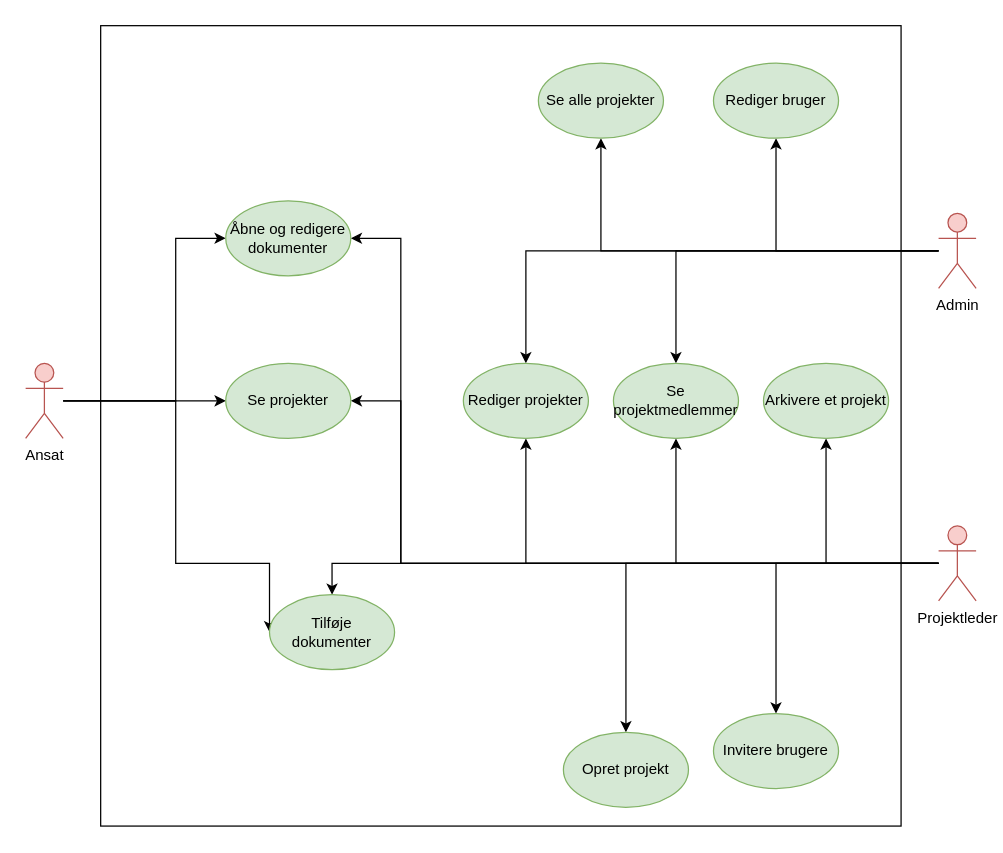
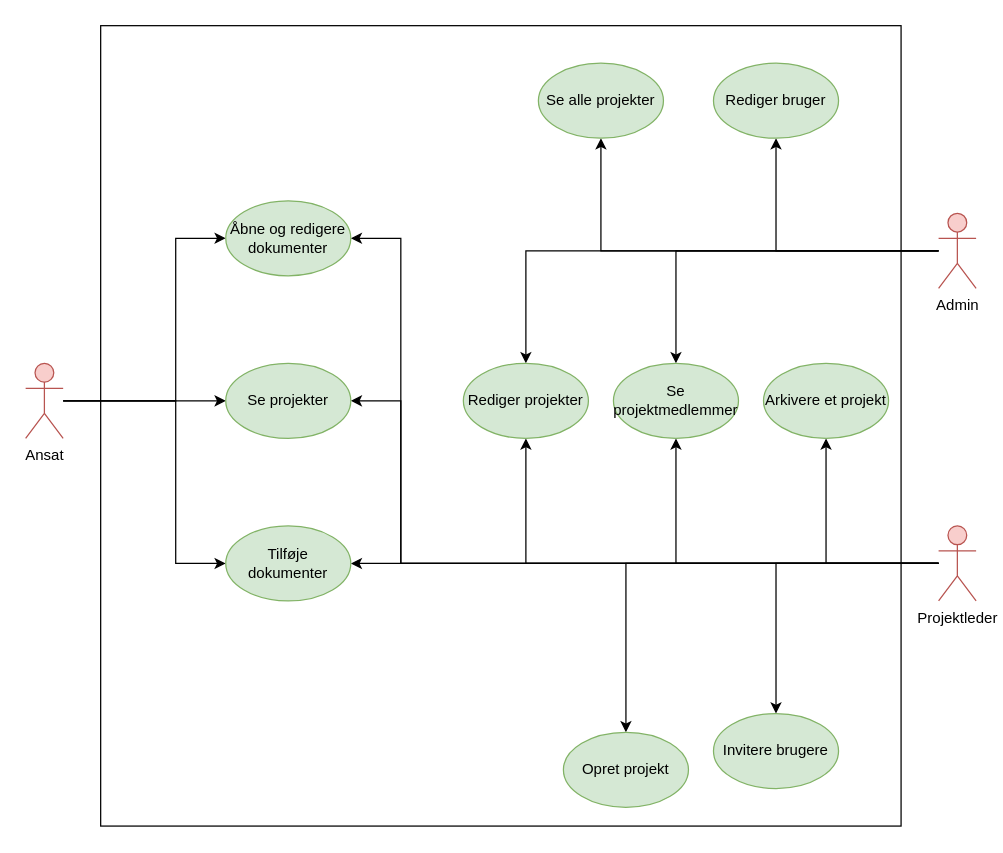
node "Tilføje dokumenter": moved (332, 632) -> (288, 563)
